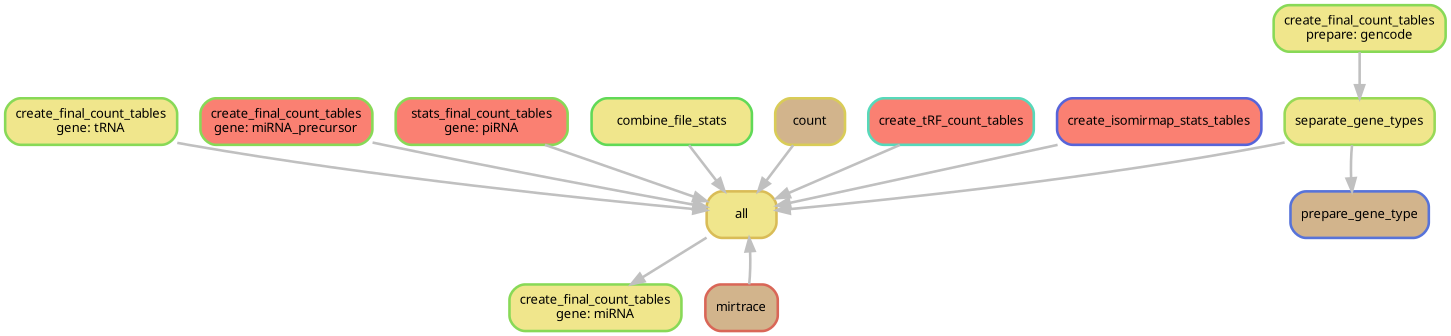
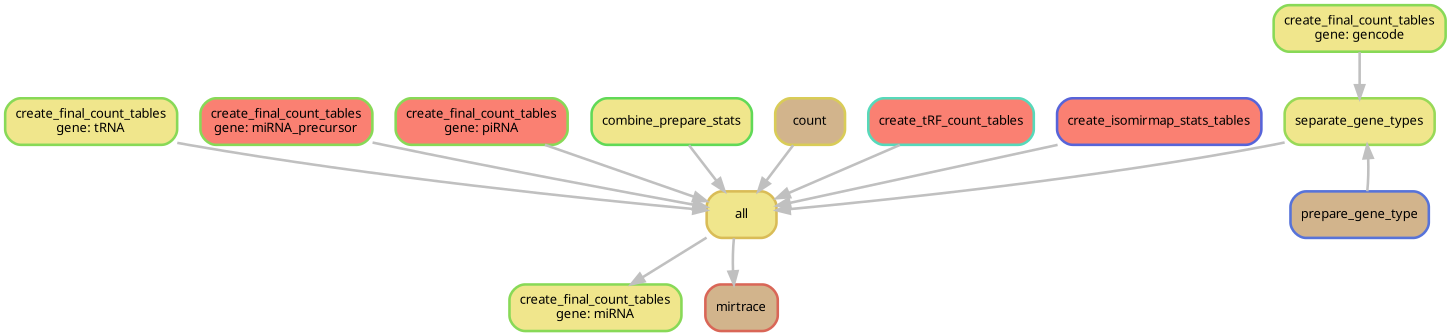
node "create_final_count_tables prepare: gencode": label "create_final_count_tables prepare: gencode" -> "create_final_count_tables gene: gencode"
node "stats_final_count_tables gene: piRNA": label "stats_final_count_tables gene: piRNA" -> "create_final_count_tables gene: piRNA"
node "combine_file_stats": label "combine_file_stats" -> "combine_prepare_stats"
edge "separate_gene_types" -> "prepare_gene_type": reversed
edge "mirtrace" -> "all": reversed
